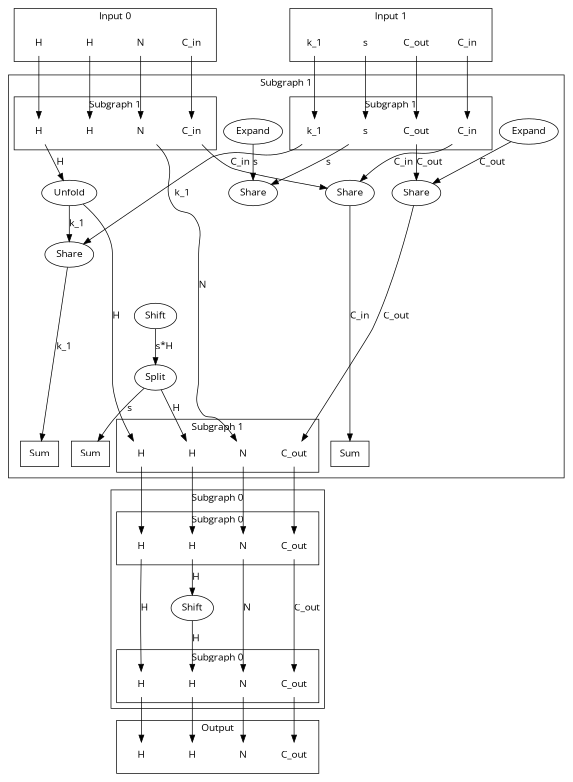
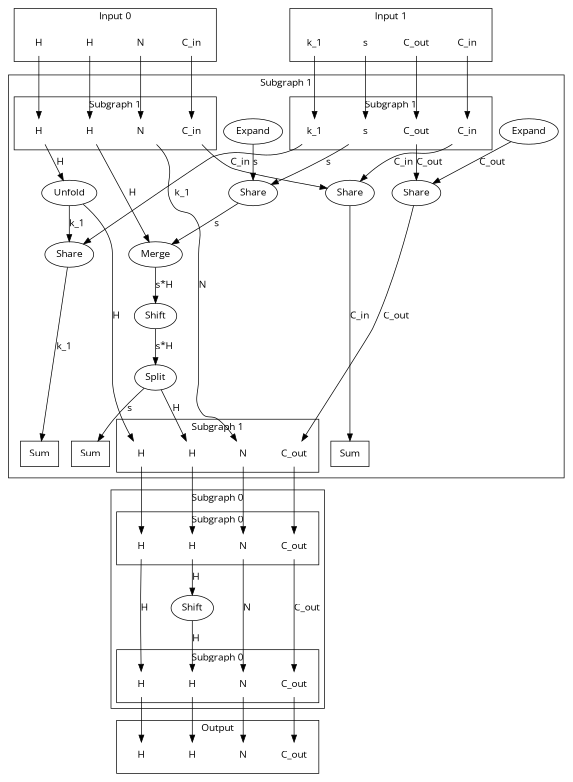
node "Merge": added
